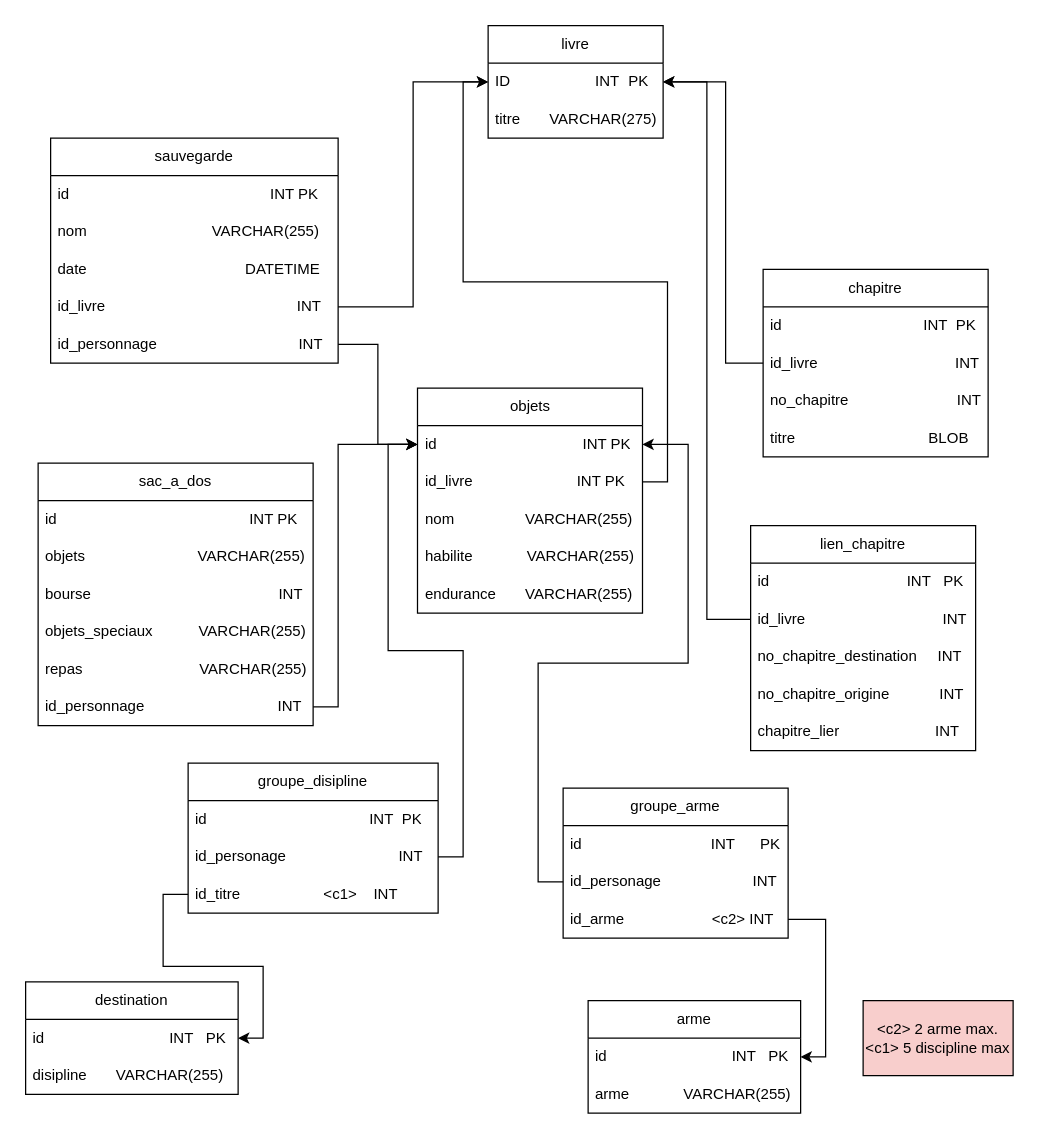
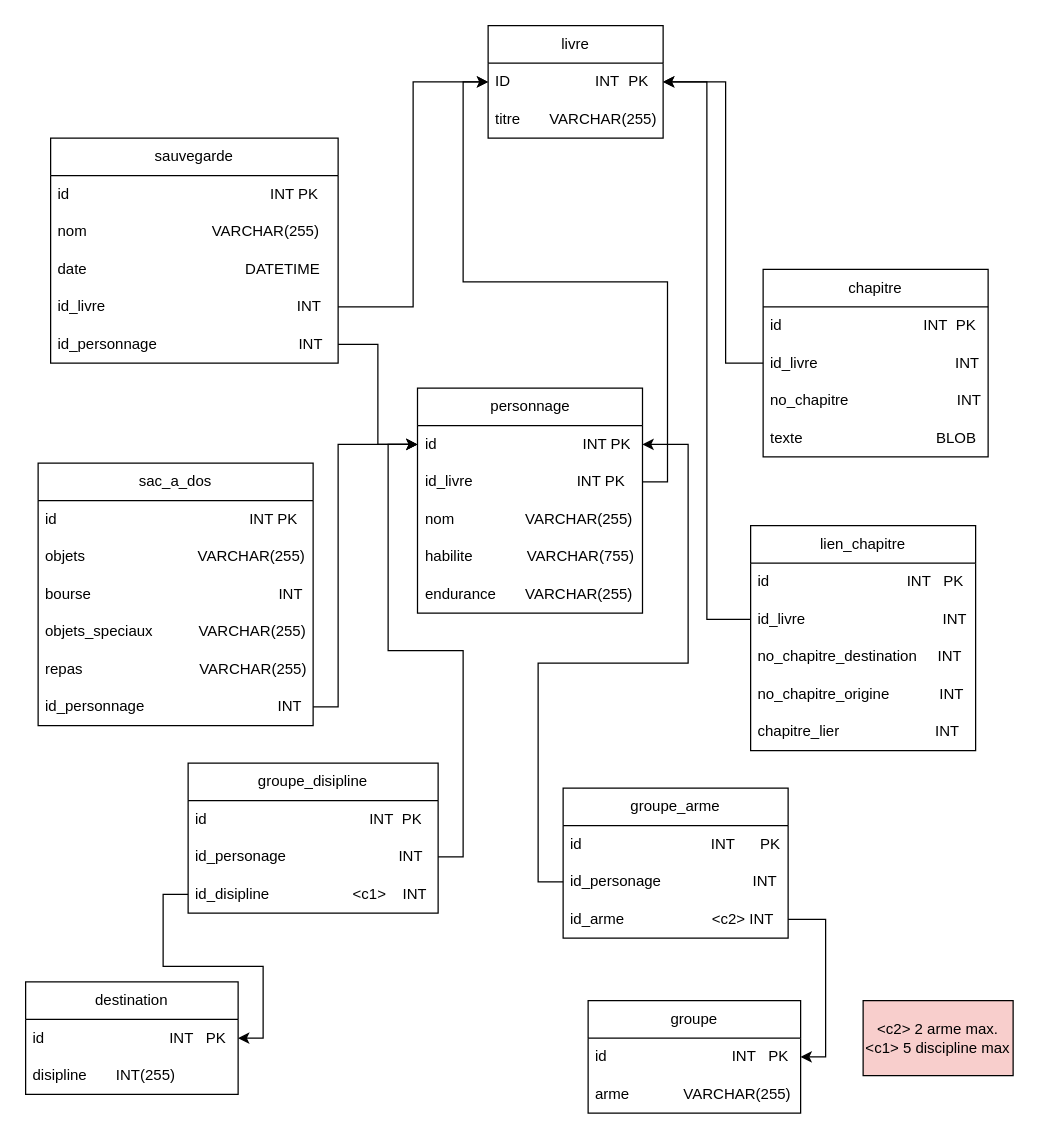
node "titre VARCHAR(275)": label "titre VARCHAR(275)" -> "titre VARCHAR(255)"
node "objets": label "objets" -> "personnage"
node "titre BLOB": label "titre BLOB" -> "texte BLOB"
node "habilite VARCHAR(255)": label "habilite VARCHAR(255)" -> "habilite VARCHAR(755)"
node "id_titre <c1> INT": label "id_titre <c1> INT" -> "id_disipline <c1> INT"
node "arme": label "arme" -> "groupe"
node "disipline VARCHAR(255)": label "disipline VARCHAR(255)" -> "disipline INT(255)"
